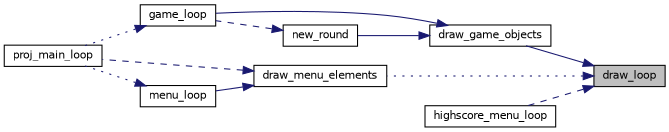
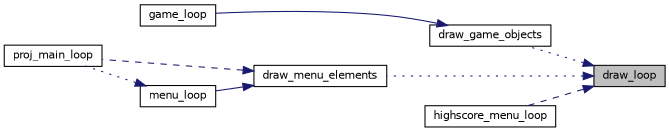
node "new_round": removed
edge "proj_main_loop" -> "game_loop": removed
edge "draw_game_objects" -> "draw_loop": style solid -> dotted
